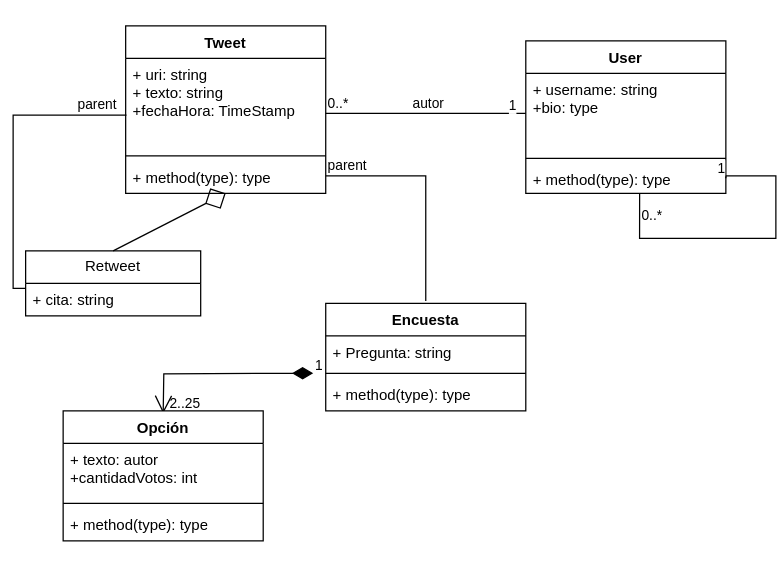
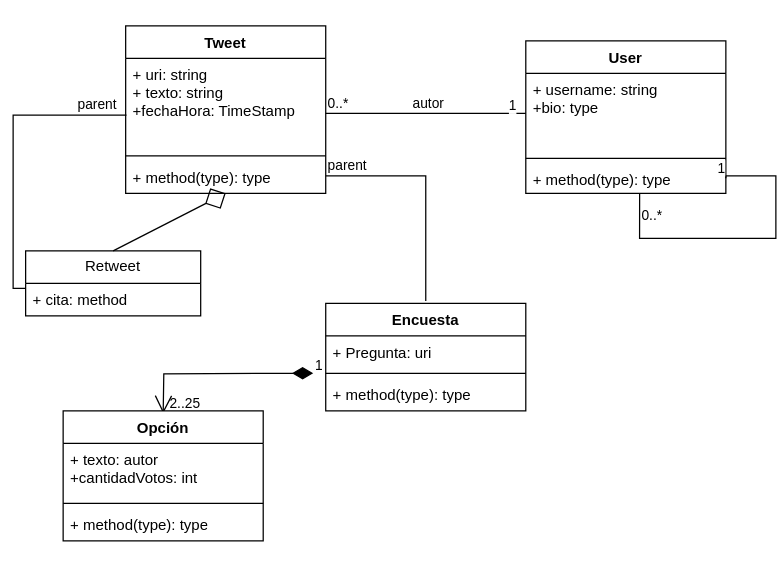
node "+ cita: string": label "+ cita: string" -> "+ cita: method"
node "+ Pregunta: string": label "+ Pregunta: string" -> "+ Pregunta: uri"
